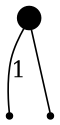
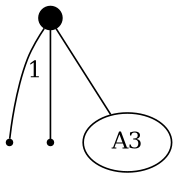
node "A3": added
